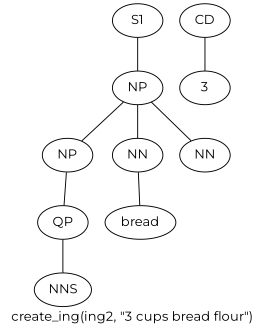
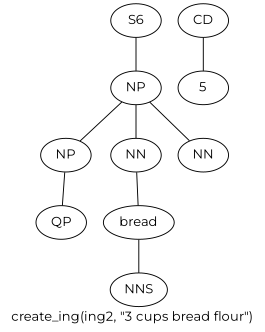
node "S1": label "S1" -> "S6"
node "3": label "3" -> "5"
edge "QP" -- "NNS": now "bread" -- "NNS"
